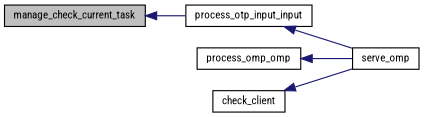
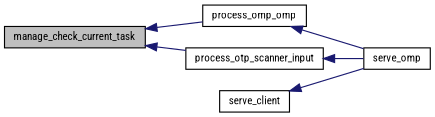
node "process_otp_input_input": label "process_otp_input_input" -> "process_otp_scanner_input"
edge "process_omp_omp" -> "manage_check_current_task": added
node "check_client": label "check_client" -> "serve_client"
